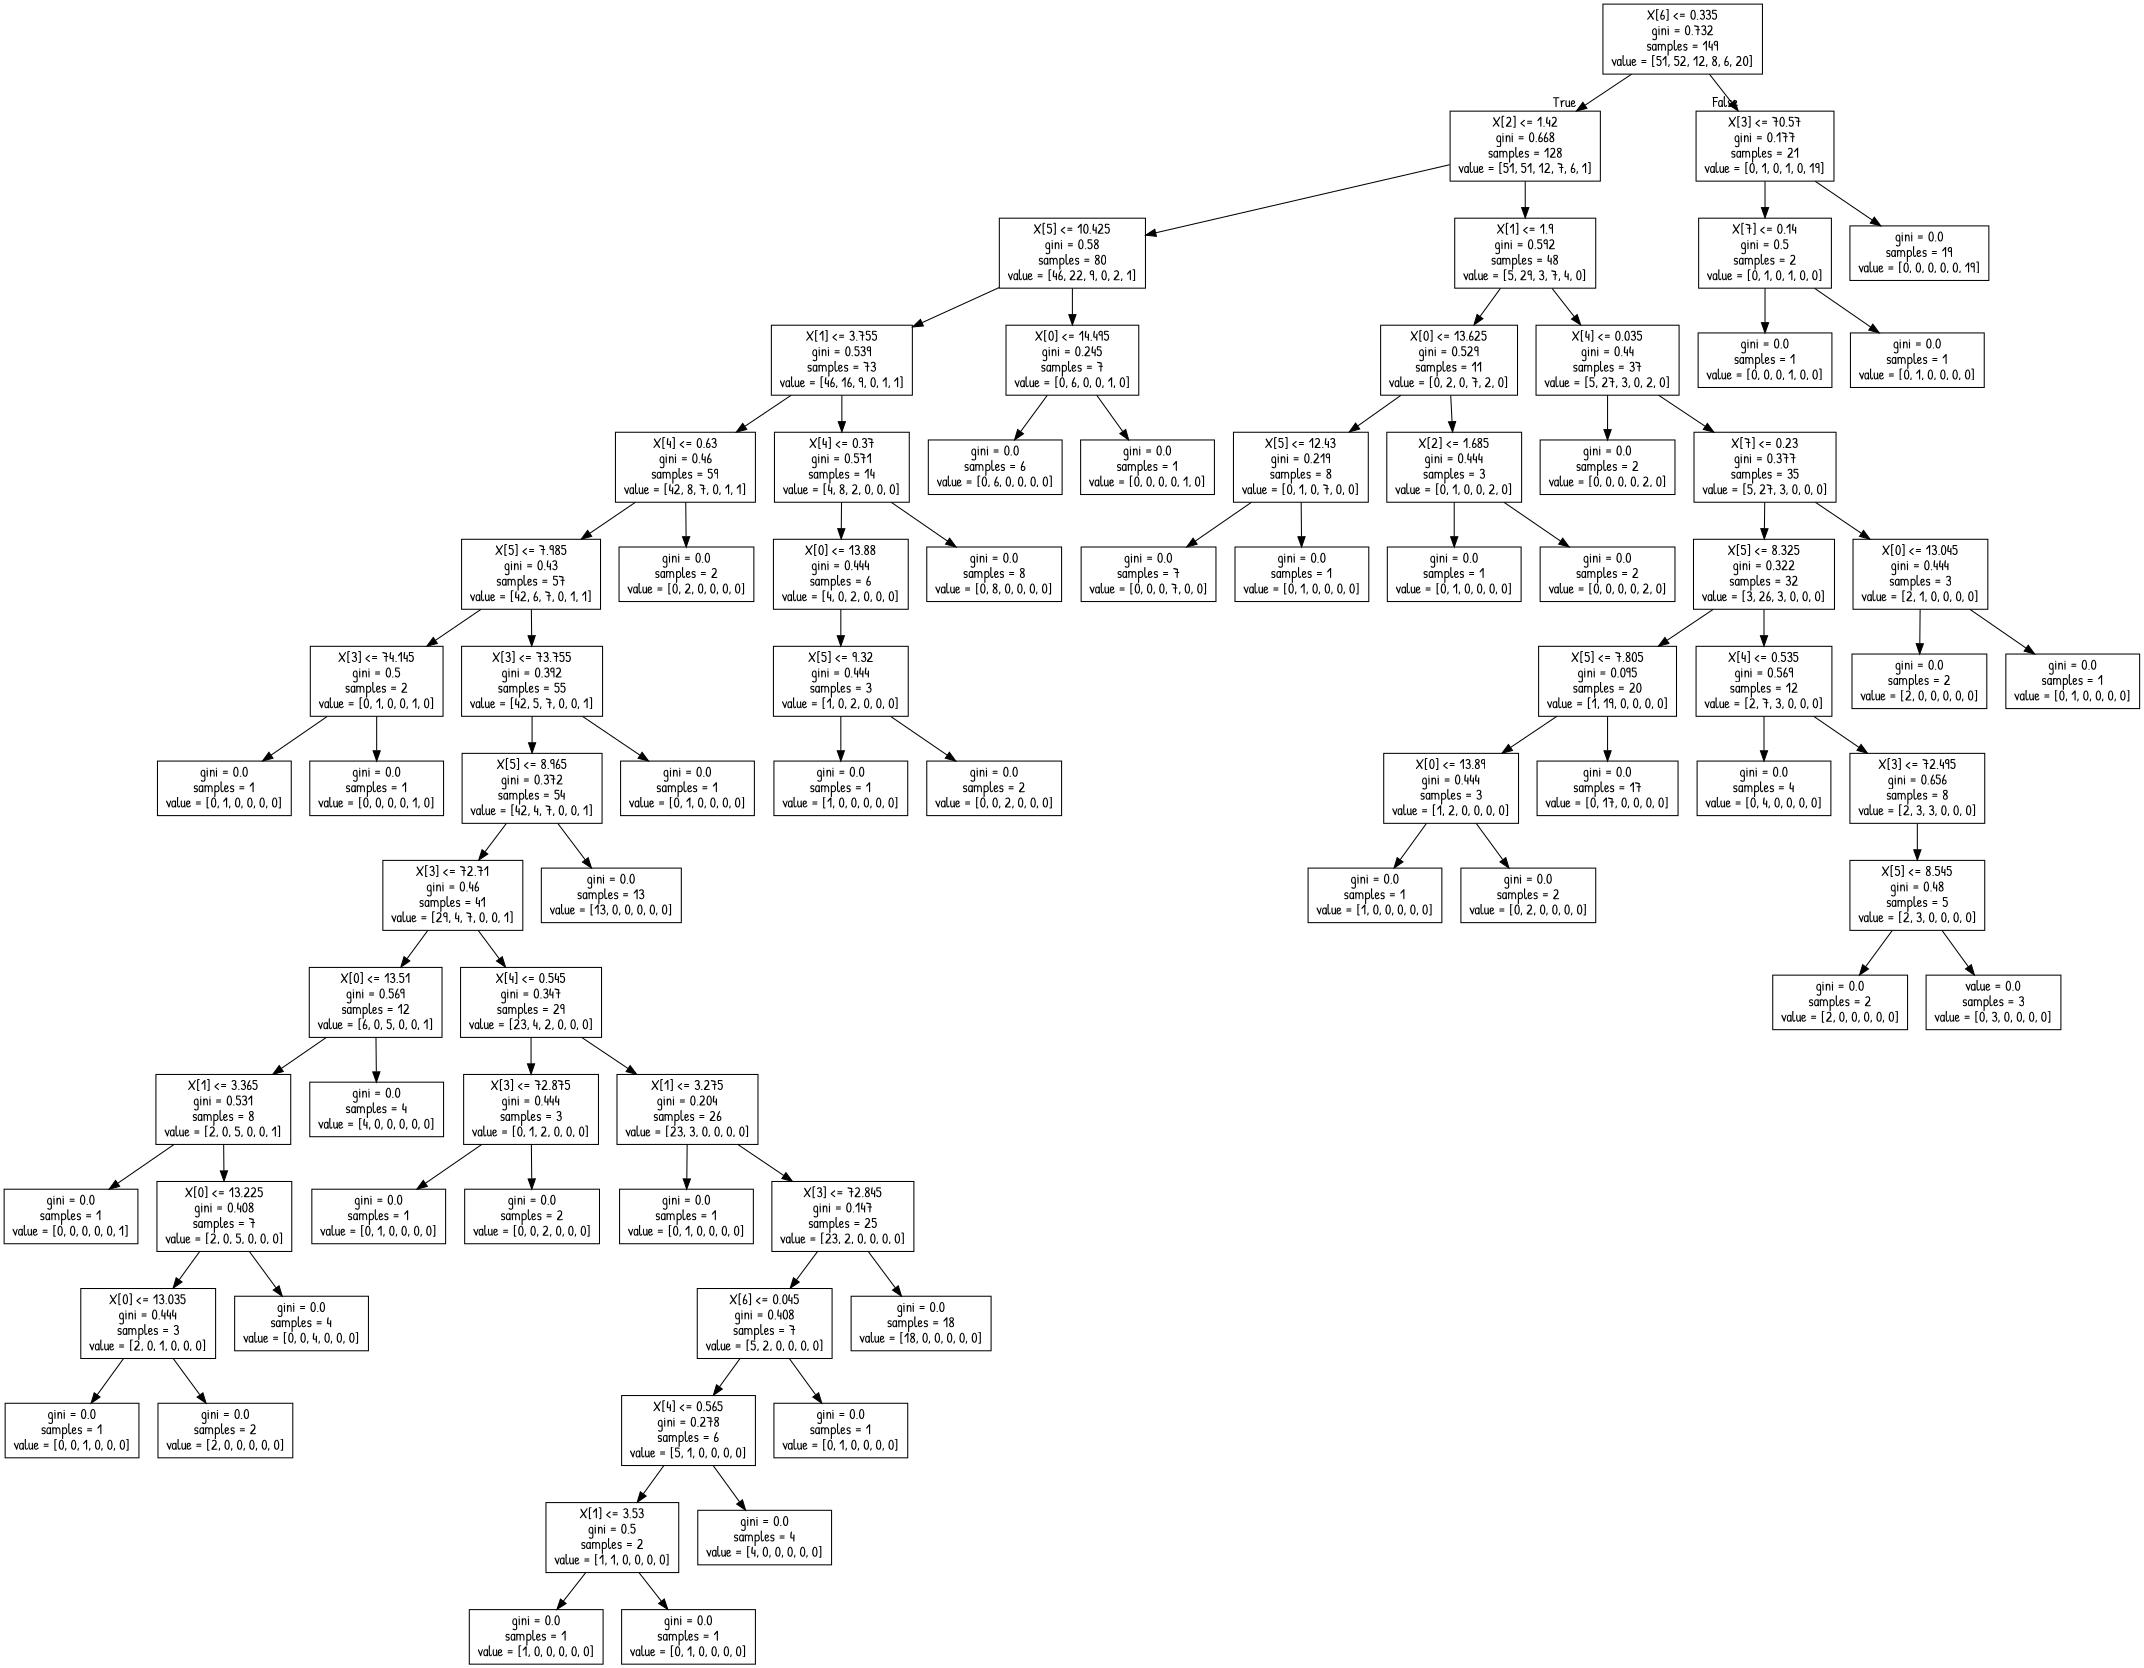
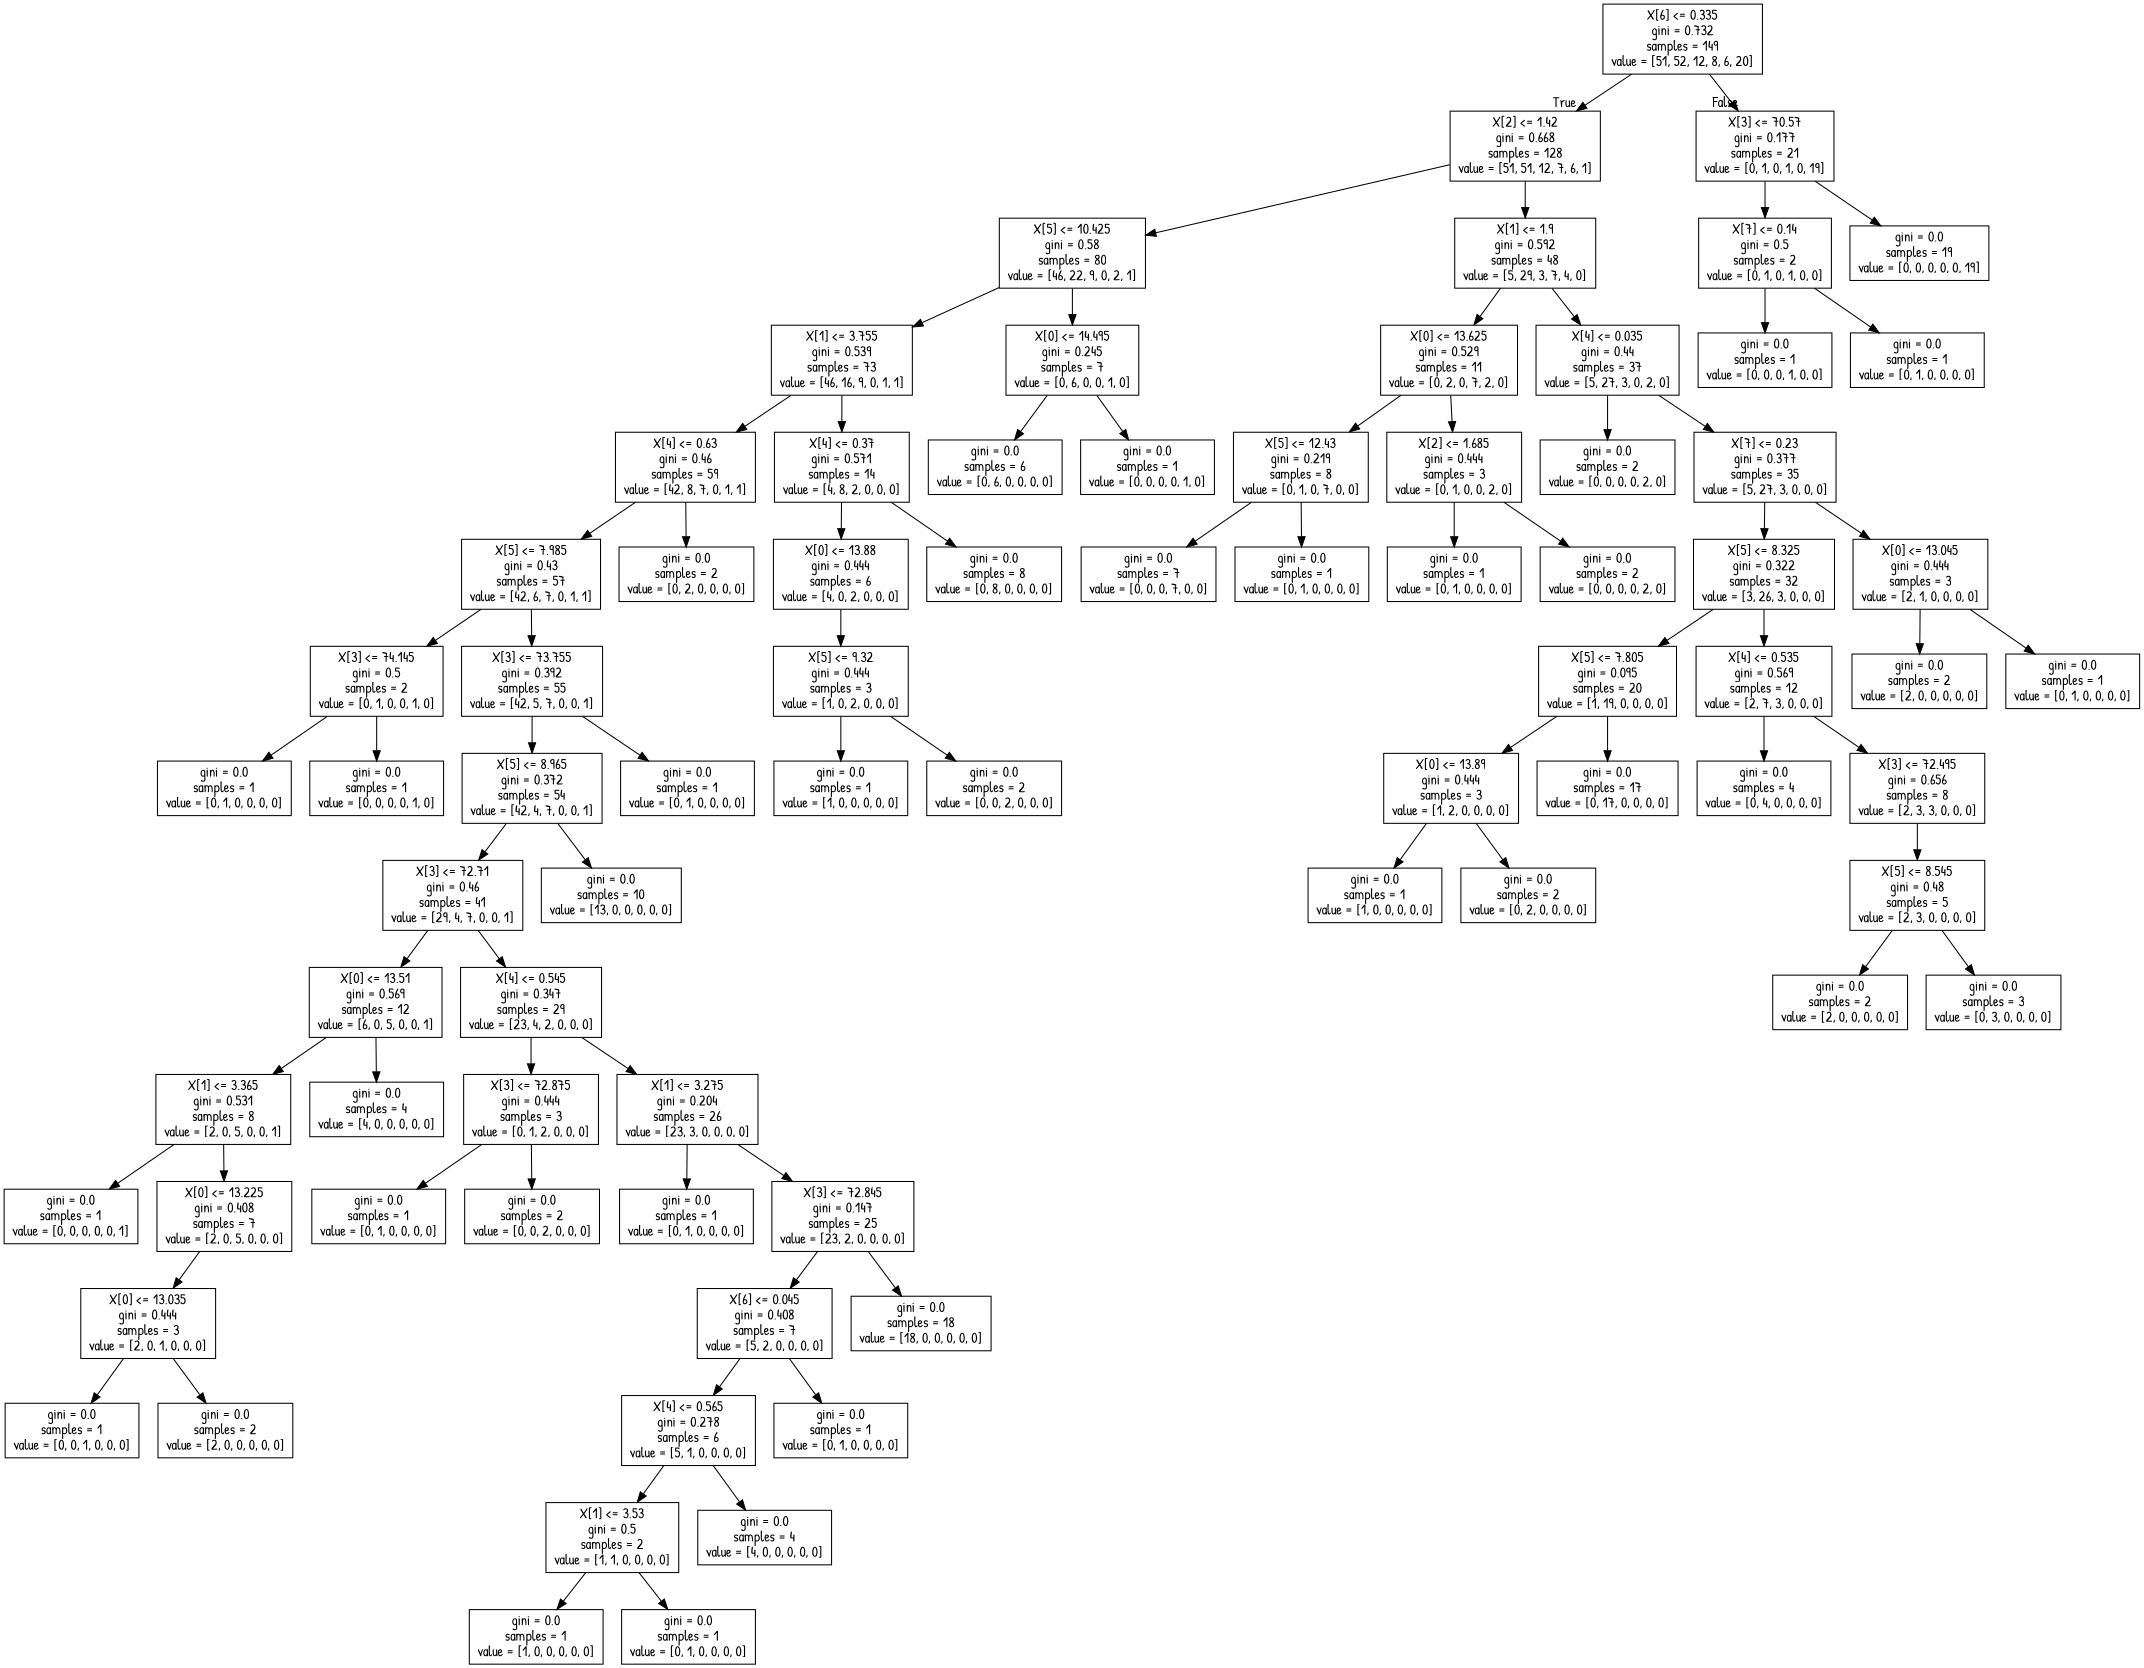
node "gini = 0.0 samples = 13 value = [13, 0, 0, 0, 0, 0]": label "gini = 0.0 samples = 13 value = [13, 0, 0, 0, 0, 0]" -> "gini = 0.0 samples = 10 value = [13, 0, 0, 0, 0, 0]"
node "value = 0.0 samples = 3 value = [0, 3, 0, 0, 0, 0]": label "value = 0.0 samples = 3 value = [0, 3, 0, 0, 0, 0]" -> "gini = 0.0 samples = 3 value = [0, 3, 0, 0, 0, 0]"
node "gini = 0.0 samples = 4 value = [0, 0, 4, 0, 0, 0]": removed
